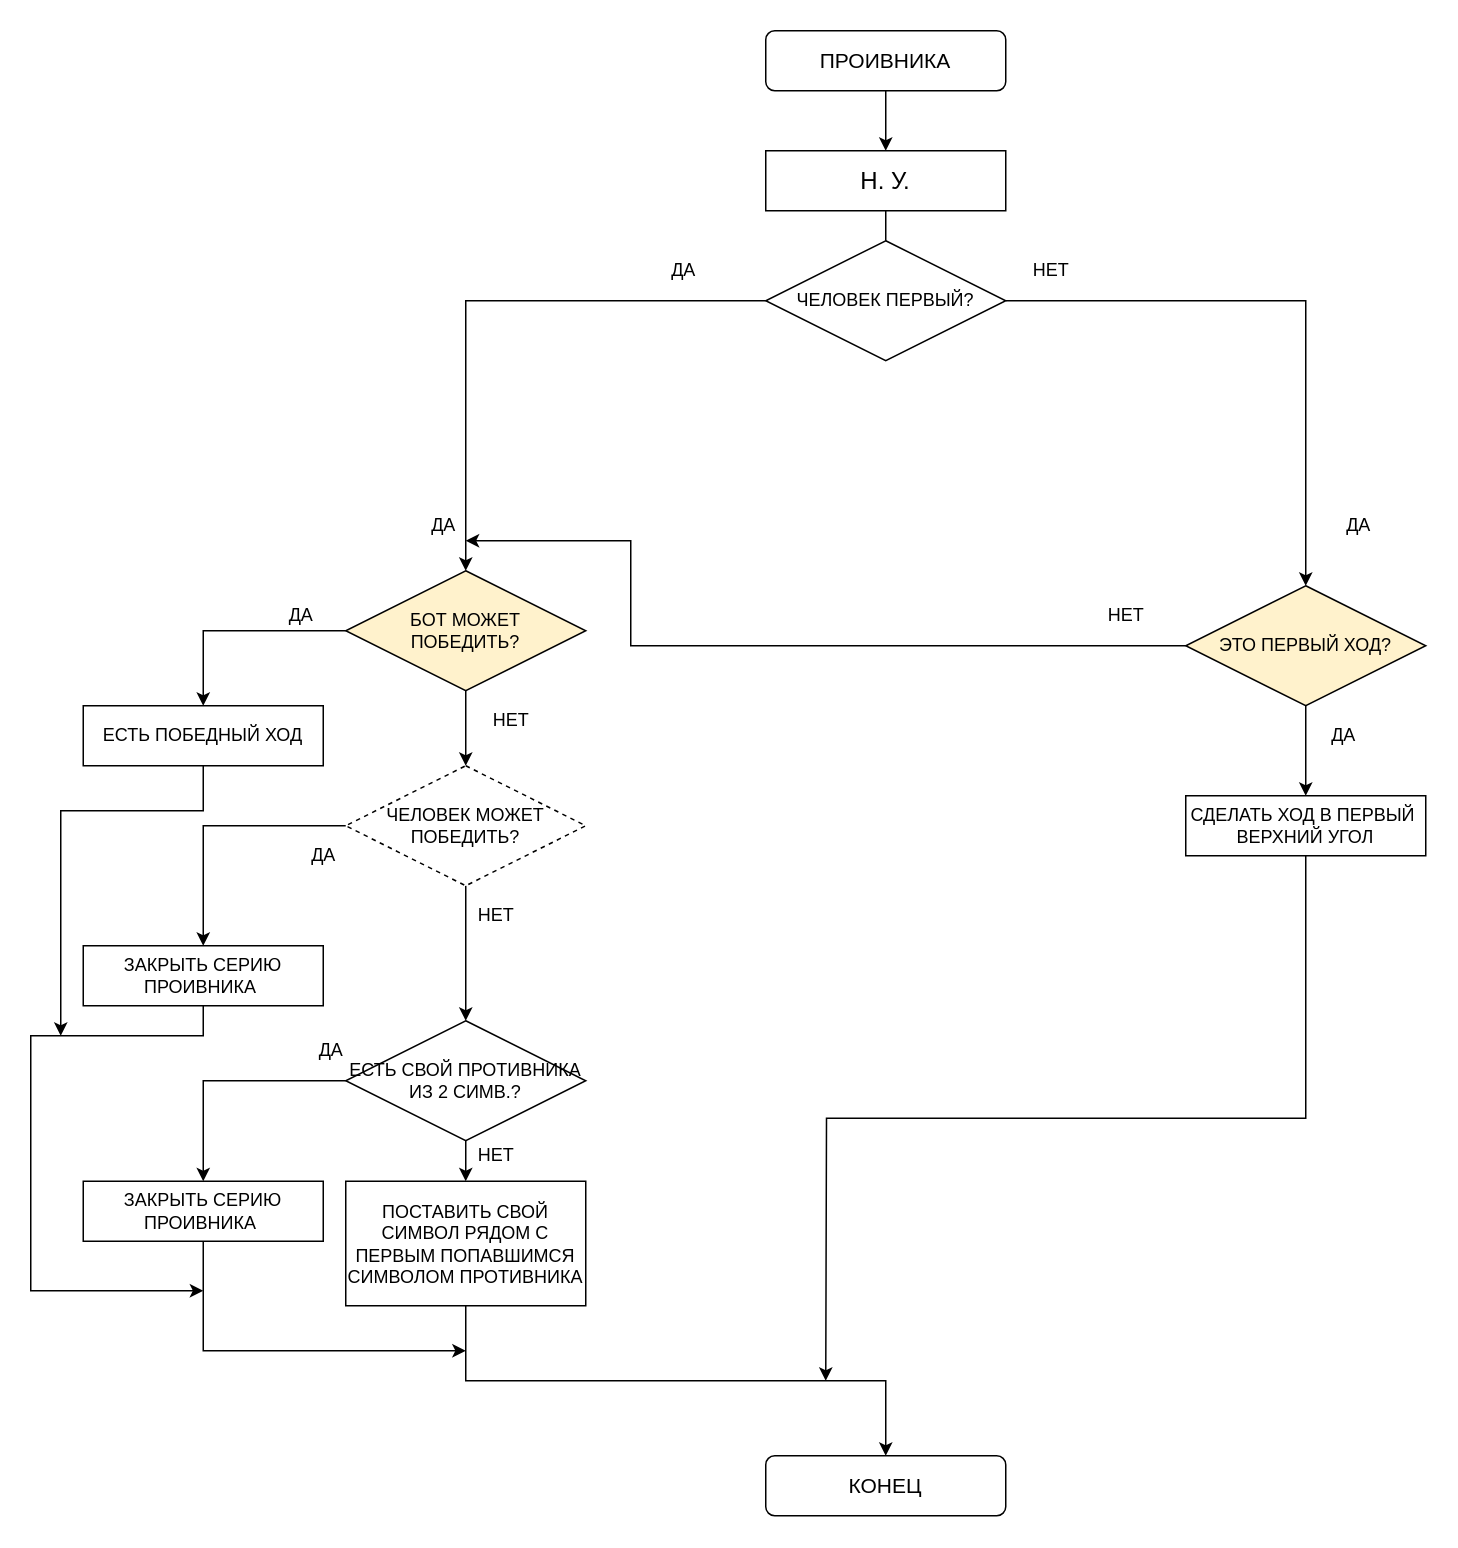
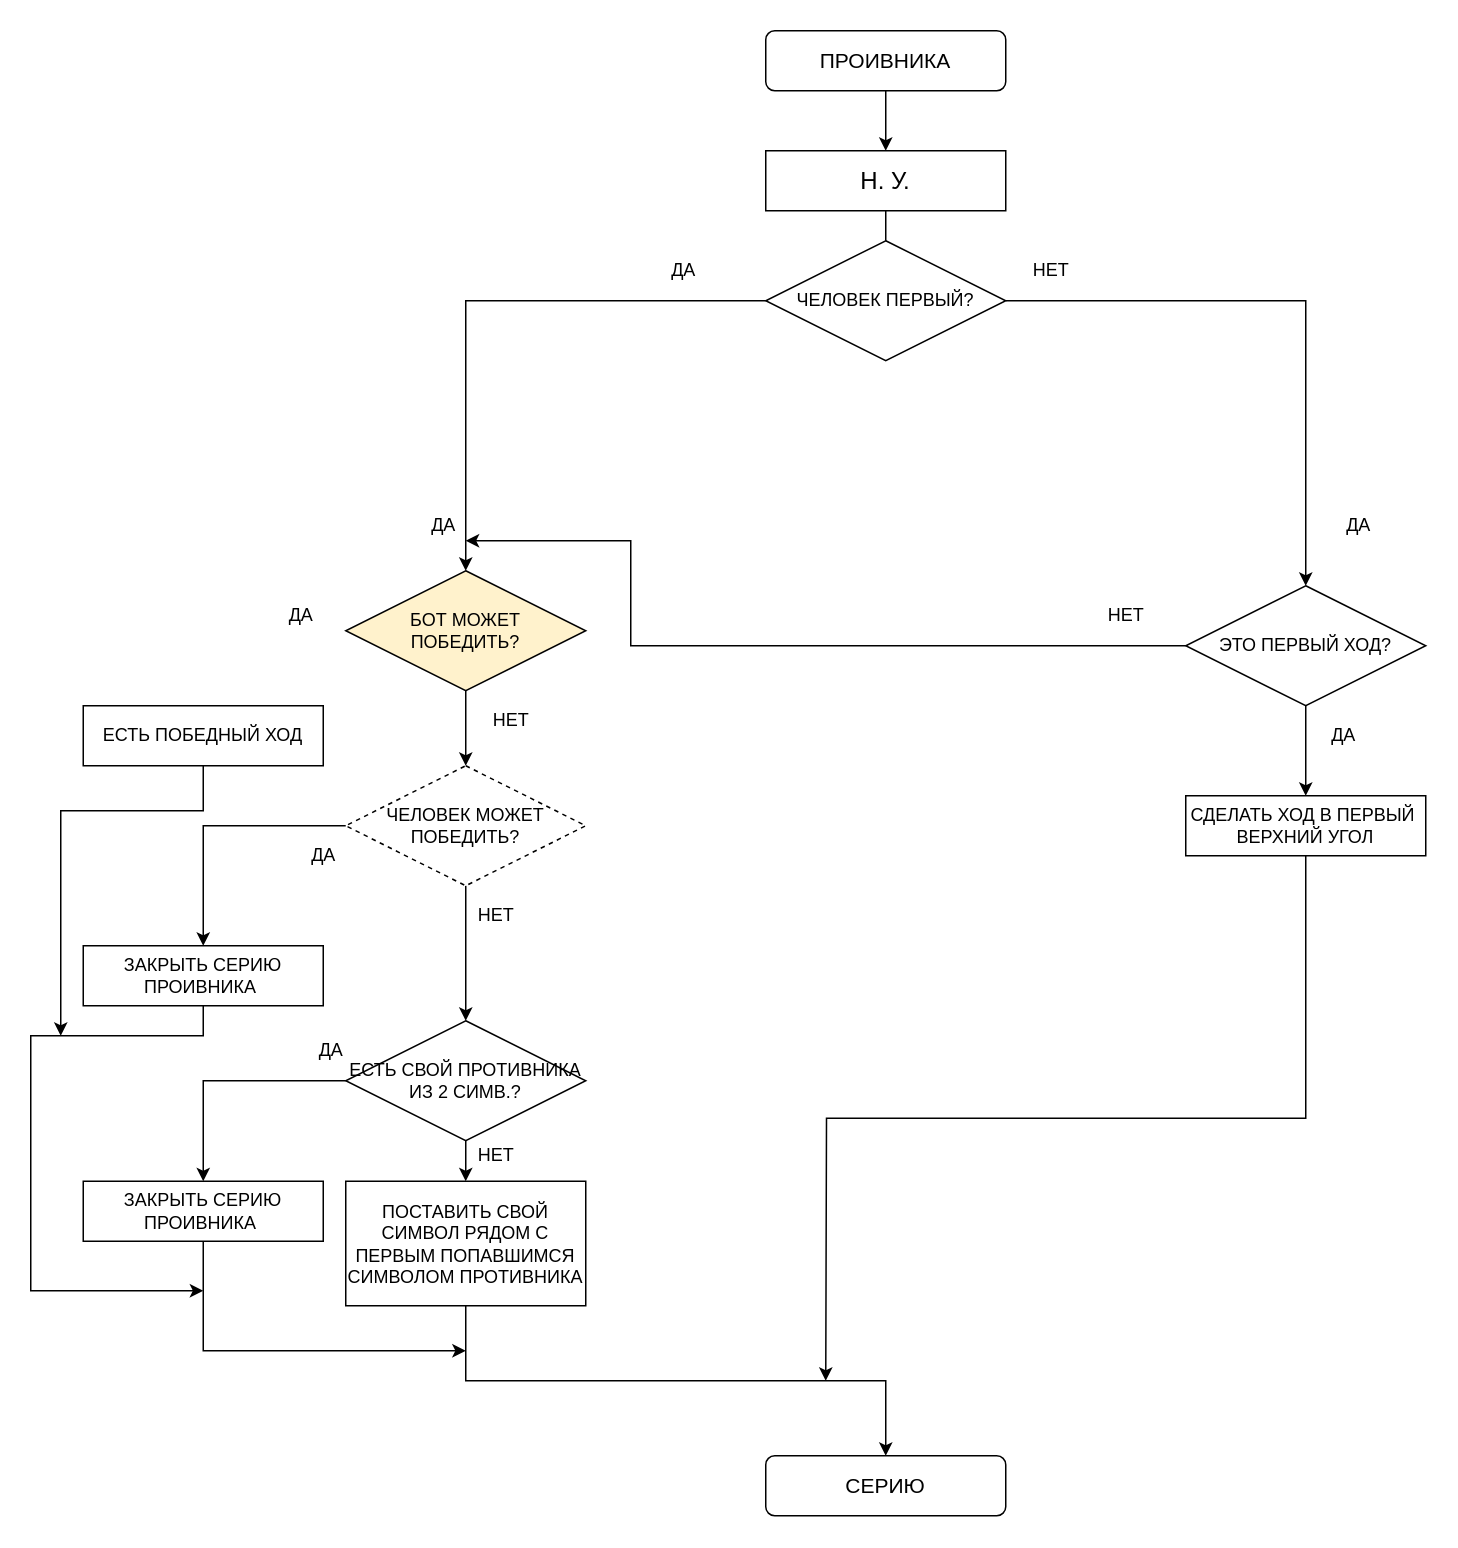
edge "БОТ МОЖЕТ ПОБЕДИТЬ?" -> "ЕСТЬ ПОБЕДНЫЙ ХОД": removed
node "ЭТО ПЕРВЫЙ ХОД?": fillcolor #fff2cc -> #ffffff
node "КОНЕЦ": label "КОНЕЦ" -> "СЕРИЮ"
